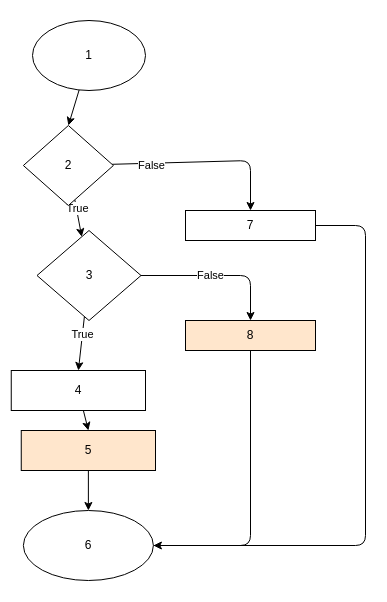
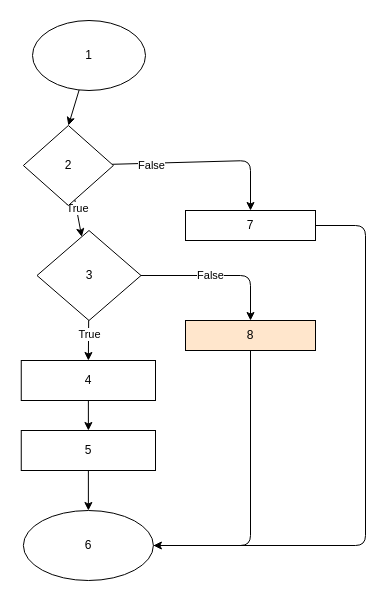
node "4": moved (78, 391) -> (88, 381)
node "5": fillcolor #ffe6cc -> #ffffff
